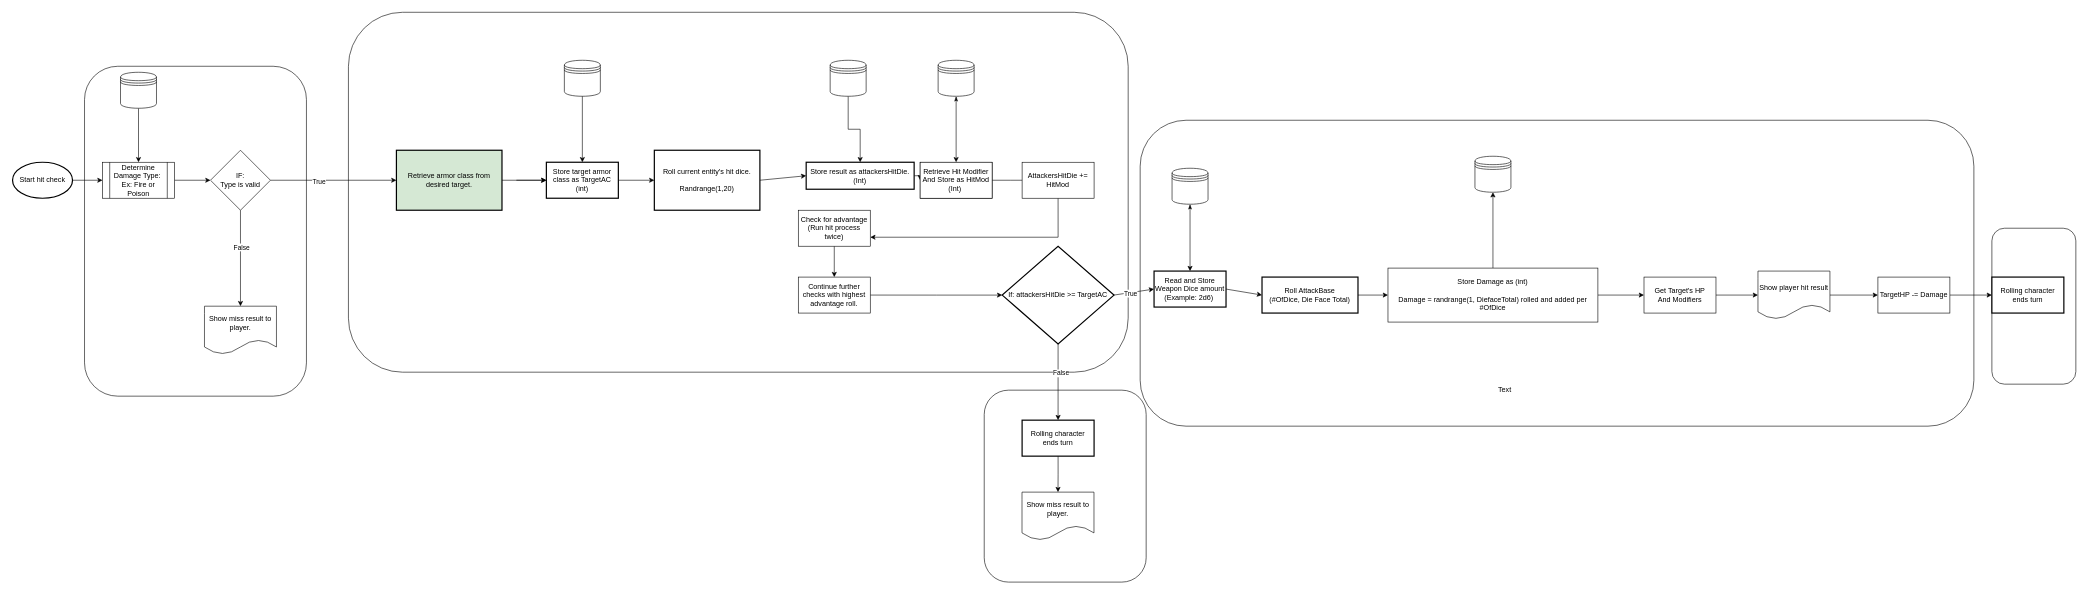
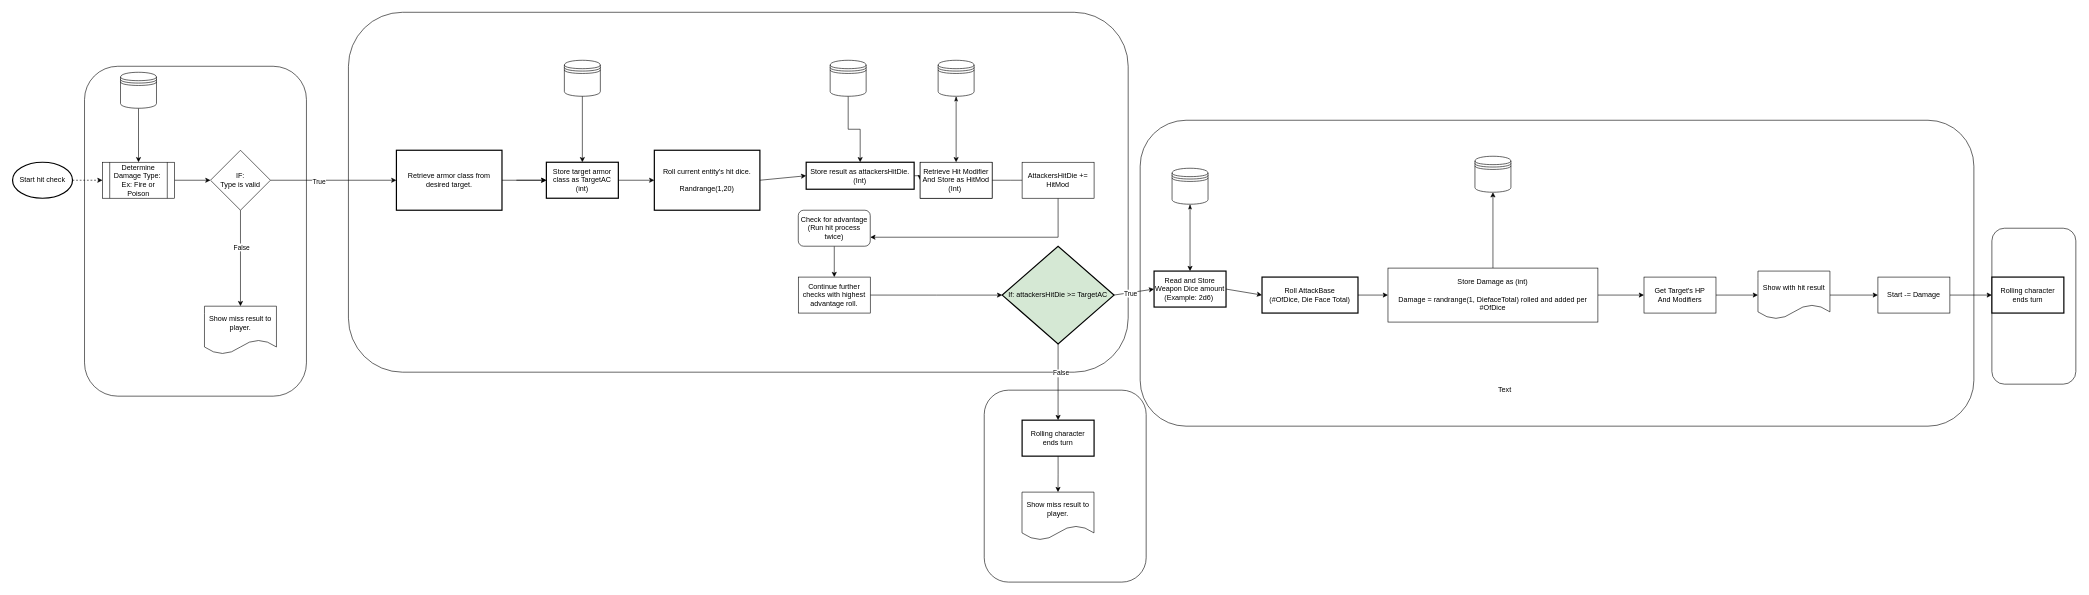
edge "Start hit check" -> "Determine Damage Type: Ex: Fire or Poison": style solid -> dashed
node "Retrieve armor class from desired target.": fillcolor #d5e8d4 -> #ffffff
node "Check for advantage (Run hit process twice)": shape rectangle -> rounded rectangle
node "Show player hit result": label "Show player hit result" -> "Show with hit result"
node "If: attackersHitDie >= TargetAC": fillcolor #ffffff -> #d5e8d4
node "TargetHP -= Damage": label "TargetHP -= Damage" -> "Start -= Damage"
